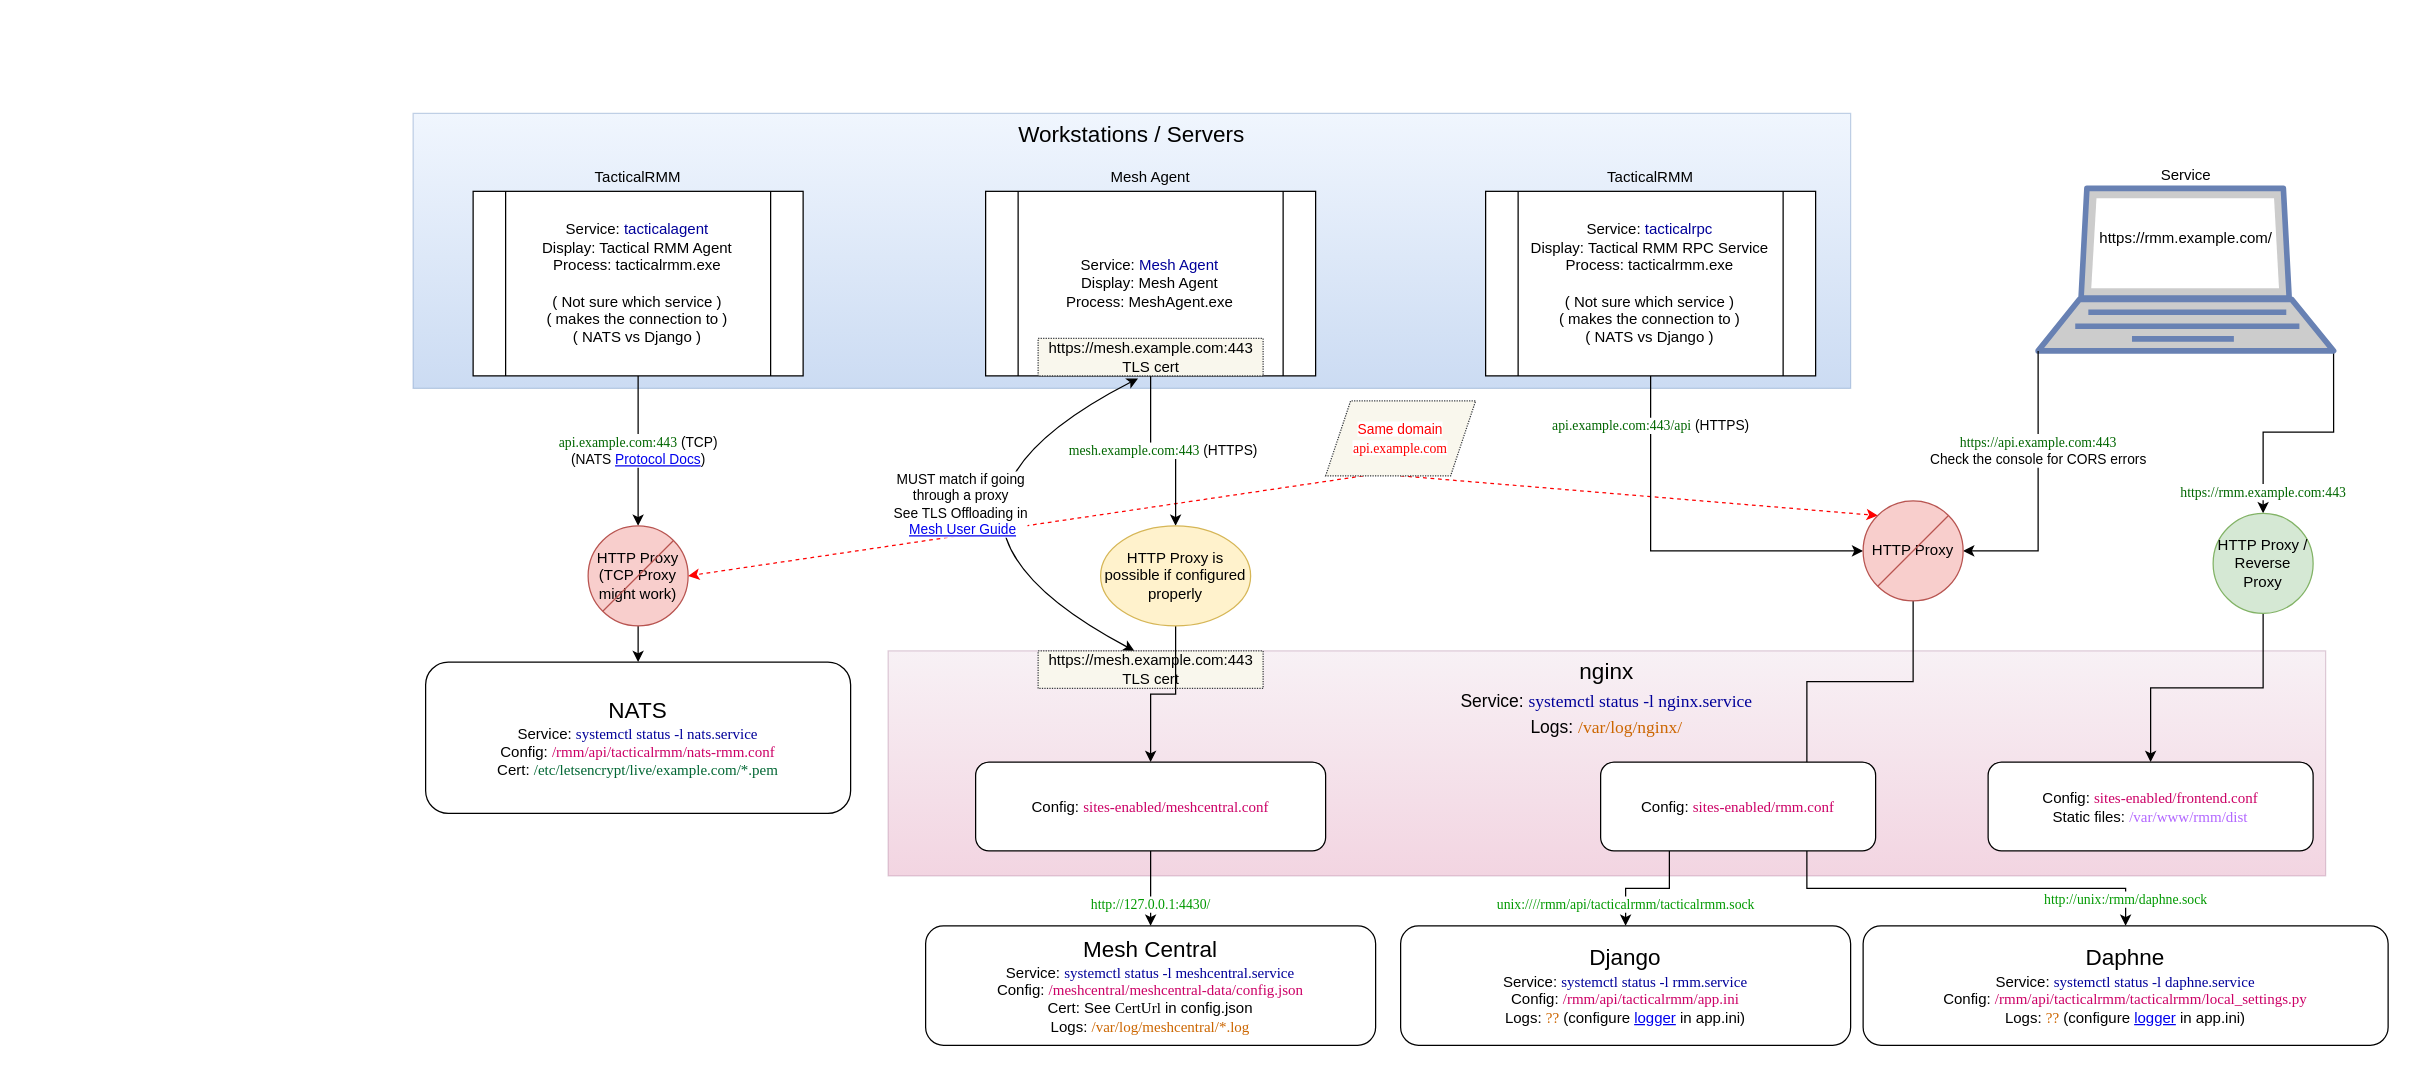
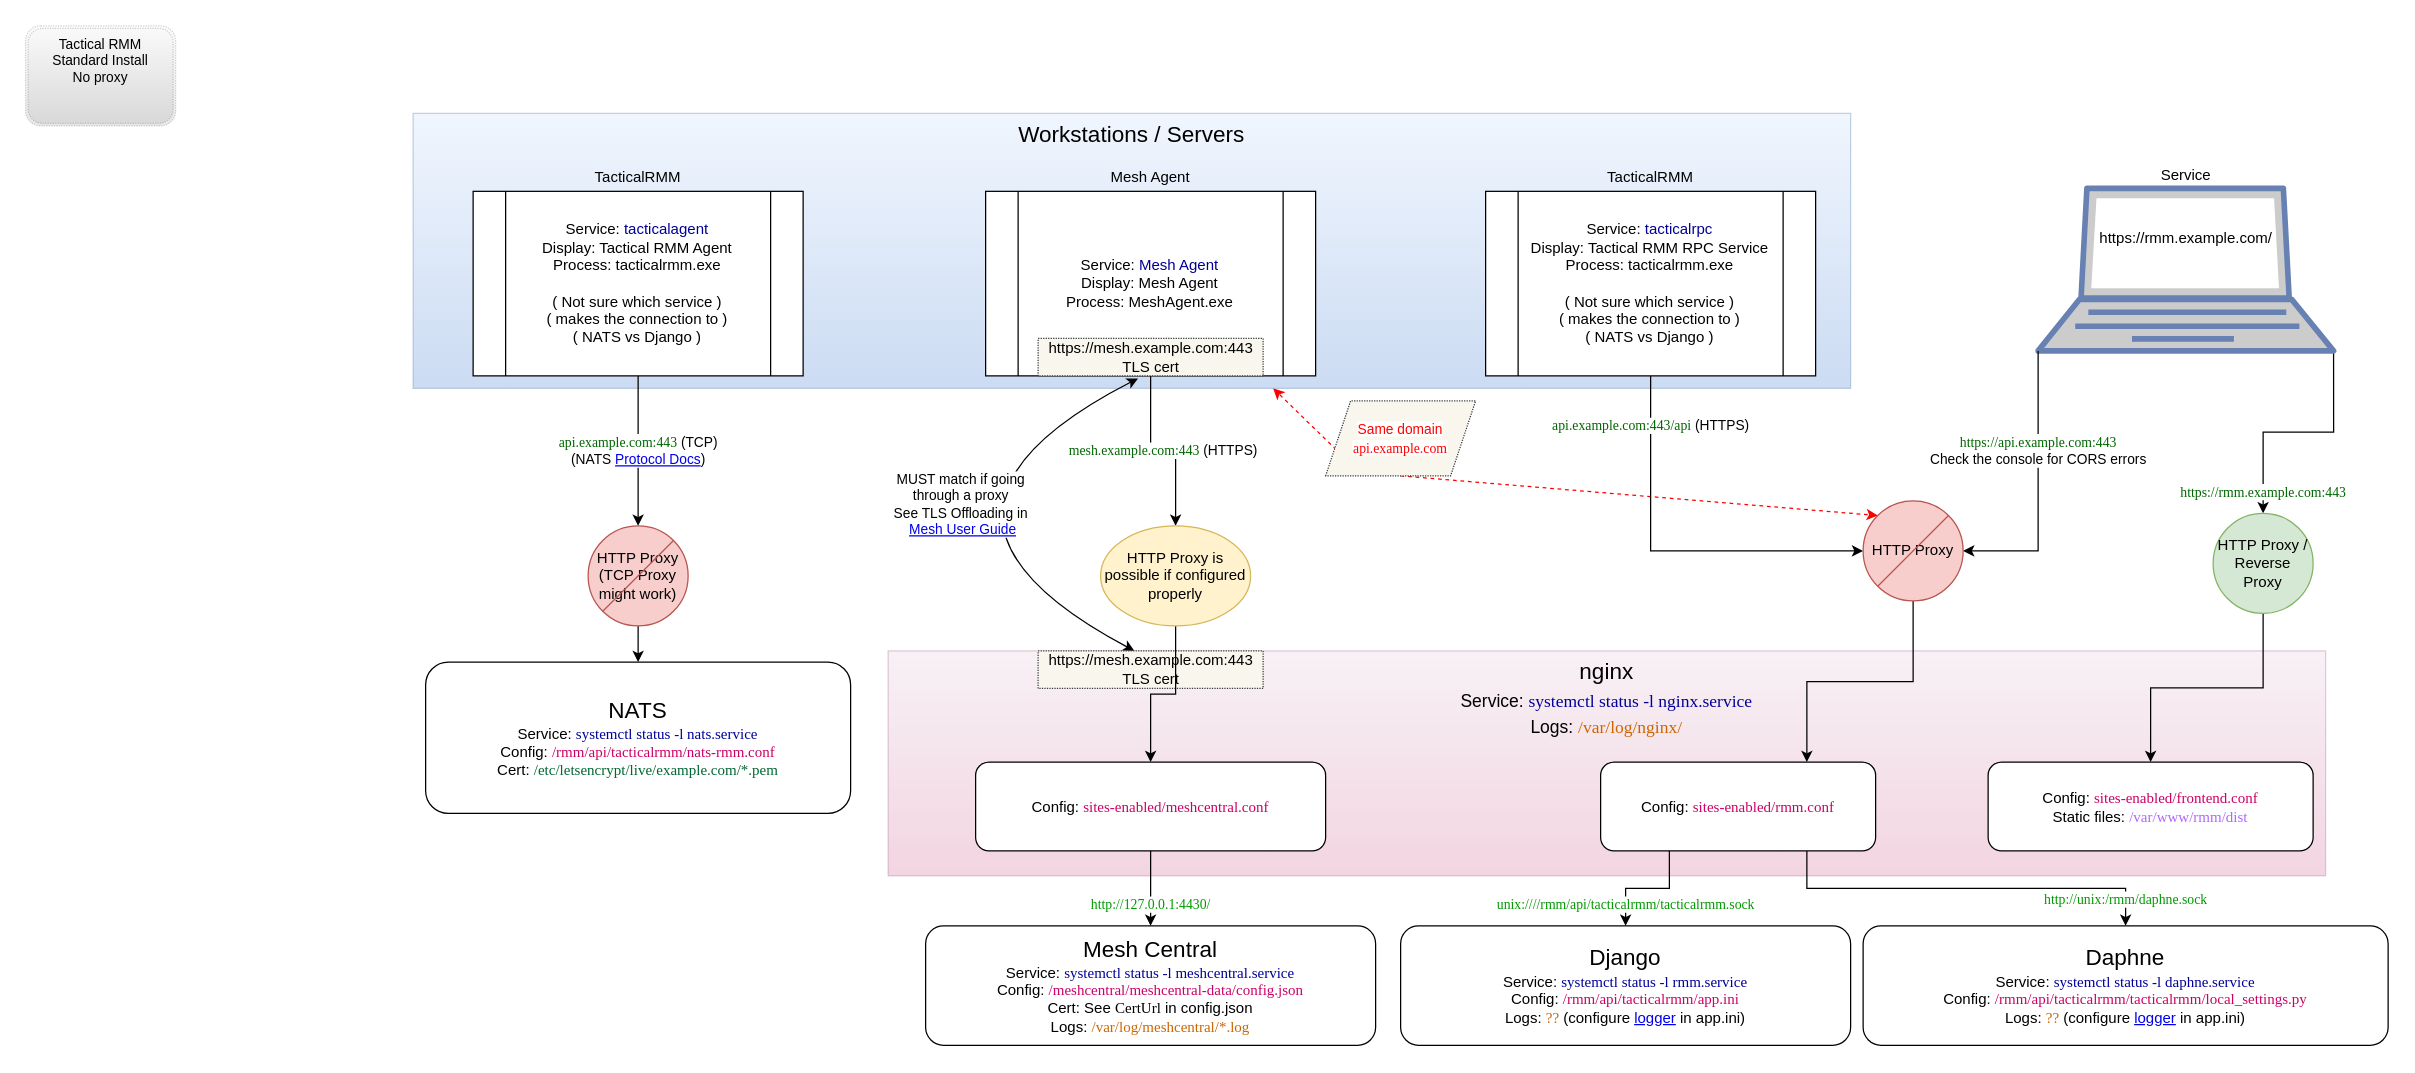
node "Tactical RMM Standard Install No proxy": added
edge "Same domainapi.example.com" -> "HTTP Proxy (TCP Proxy might work)": now "Same domainapi.example.com" -> "Workstations / Servers"
edge "HTTP Proxy" -- "Config: sites-enabled/rmm.conf": arrowhead none -> classic
